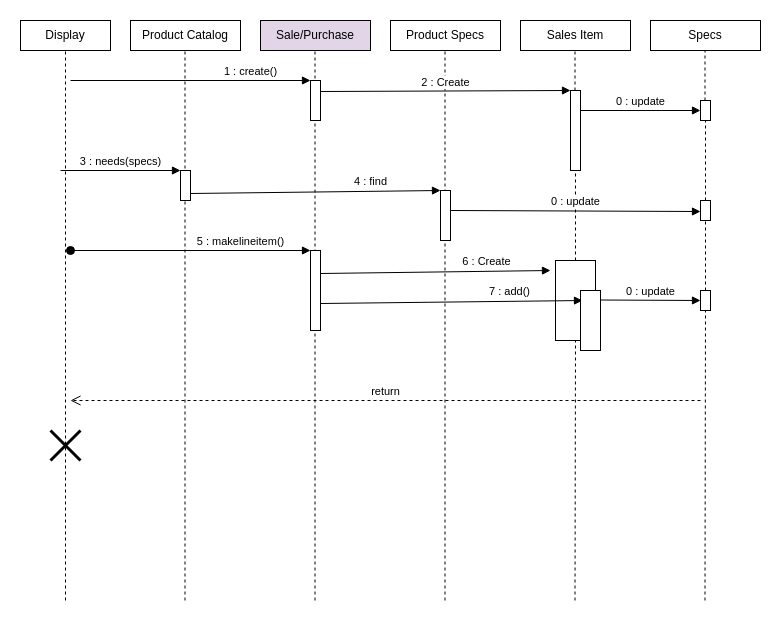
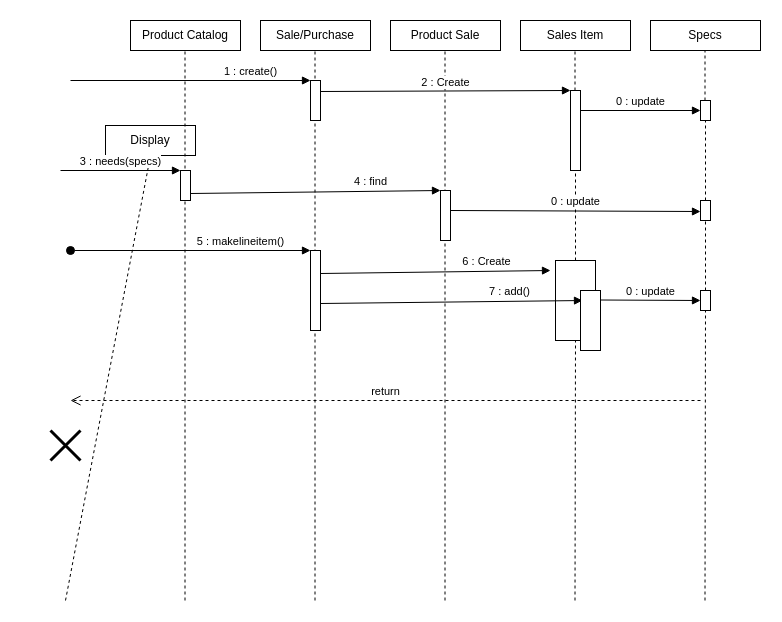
node "Display": moved (66, 36) -> (151, 141)
node "Sale/Purchase": fillcolor #e1d5e7 -> #ffffff
node "Product Specs": label "Product Specs" -> "Product Sale"
